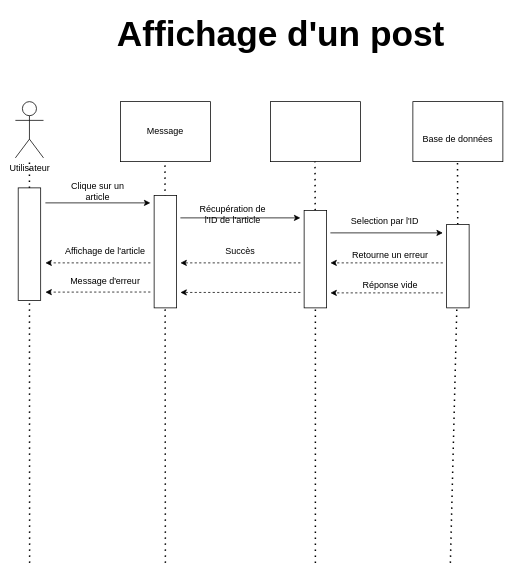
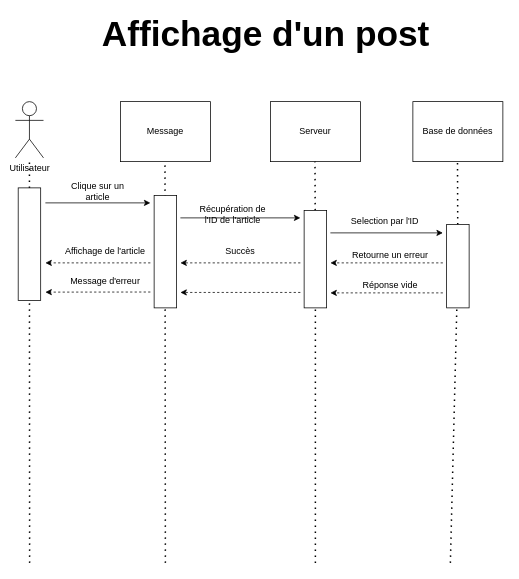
node "Affichage d'un post": moved (281, 34) -> (266, 34)
node "Serveur": added
node "Base de données": moved (458, 139) -> (458, 132)
